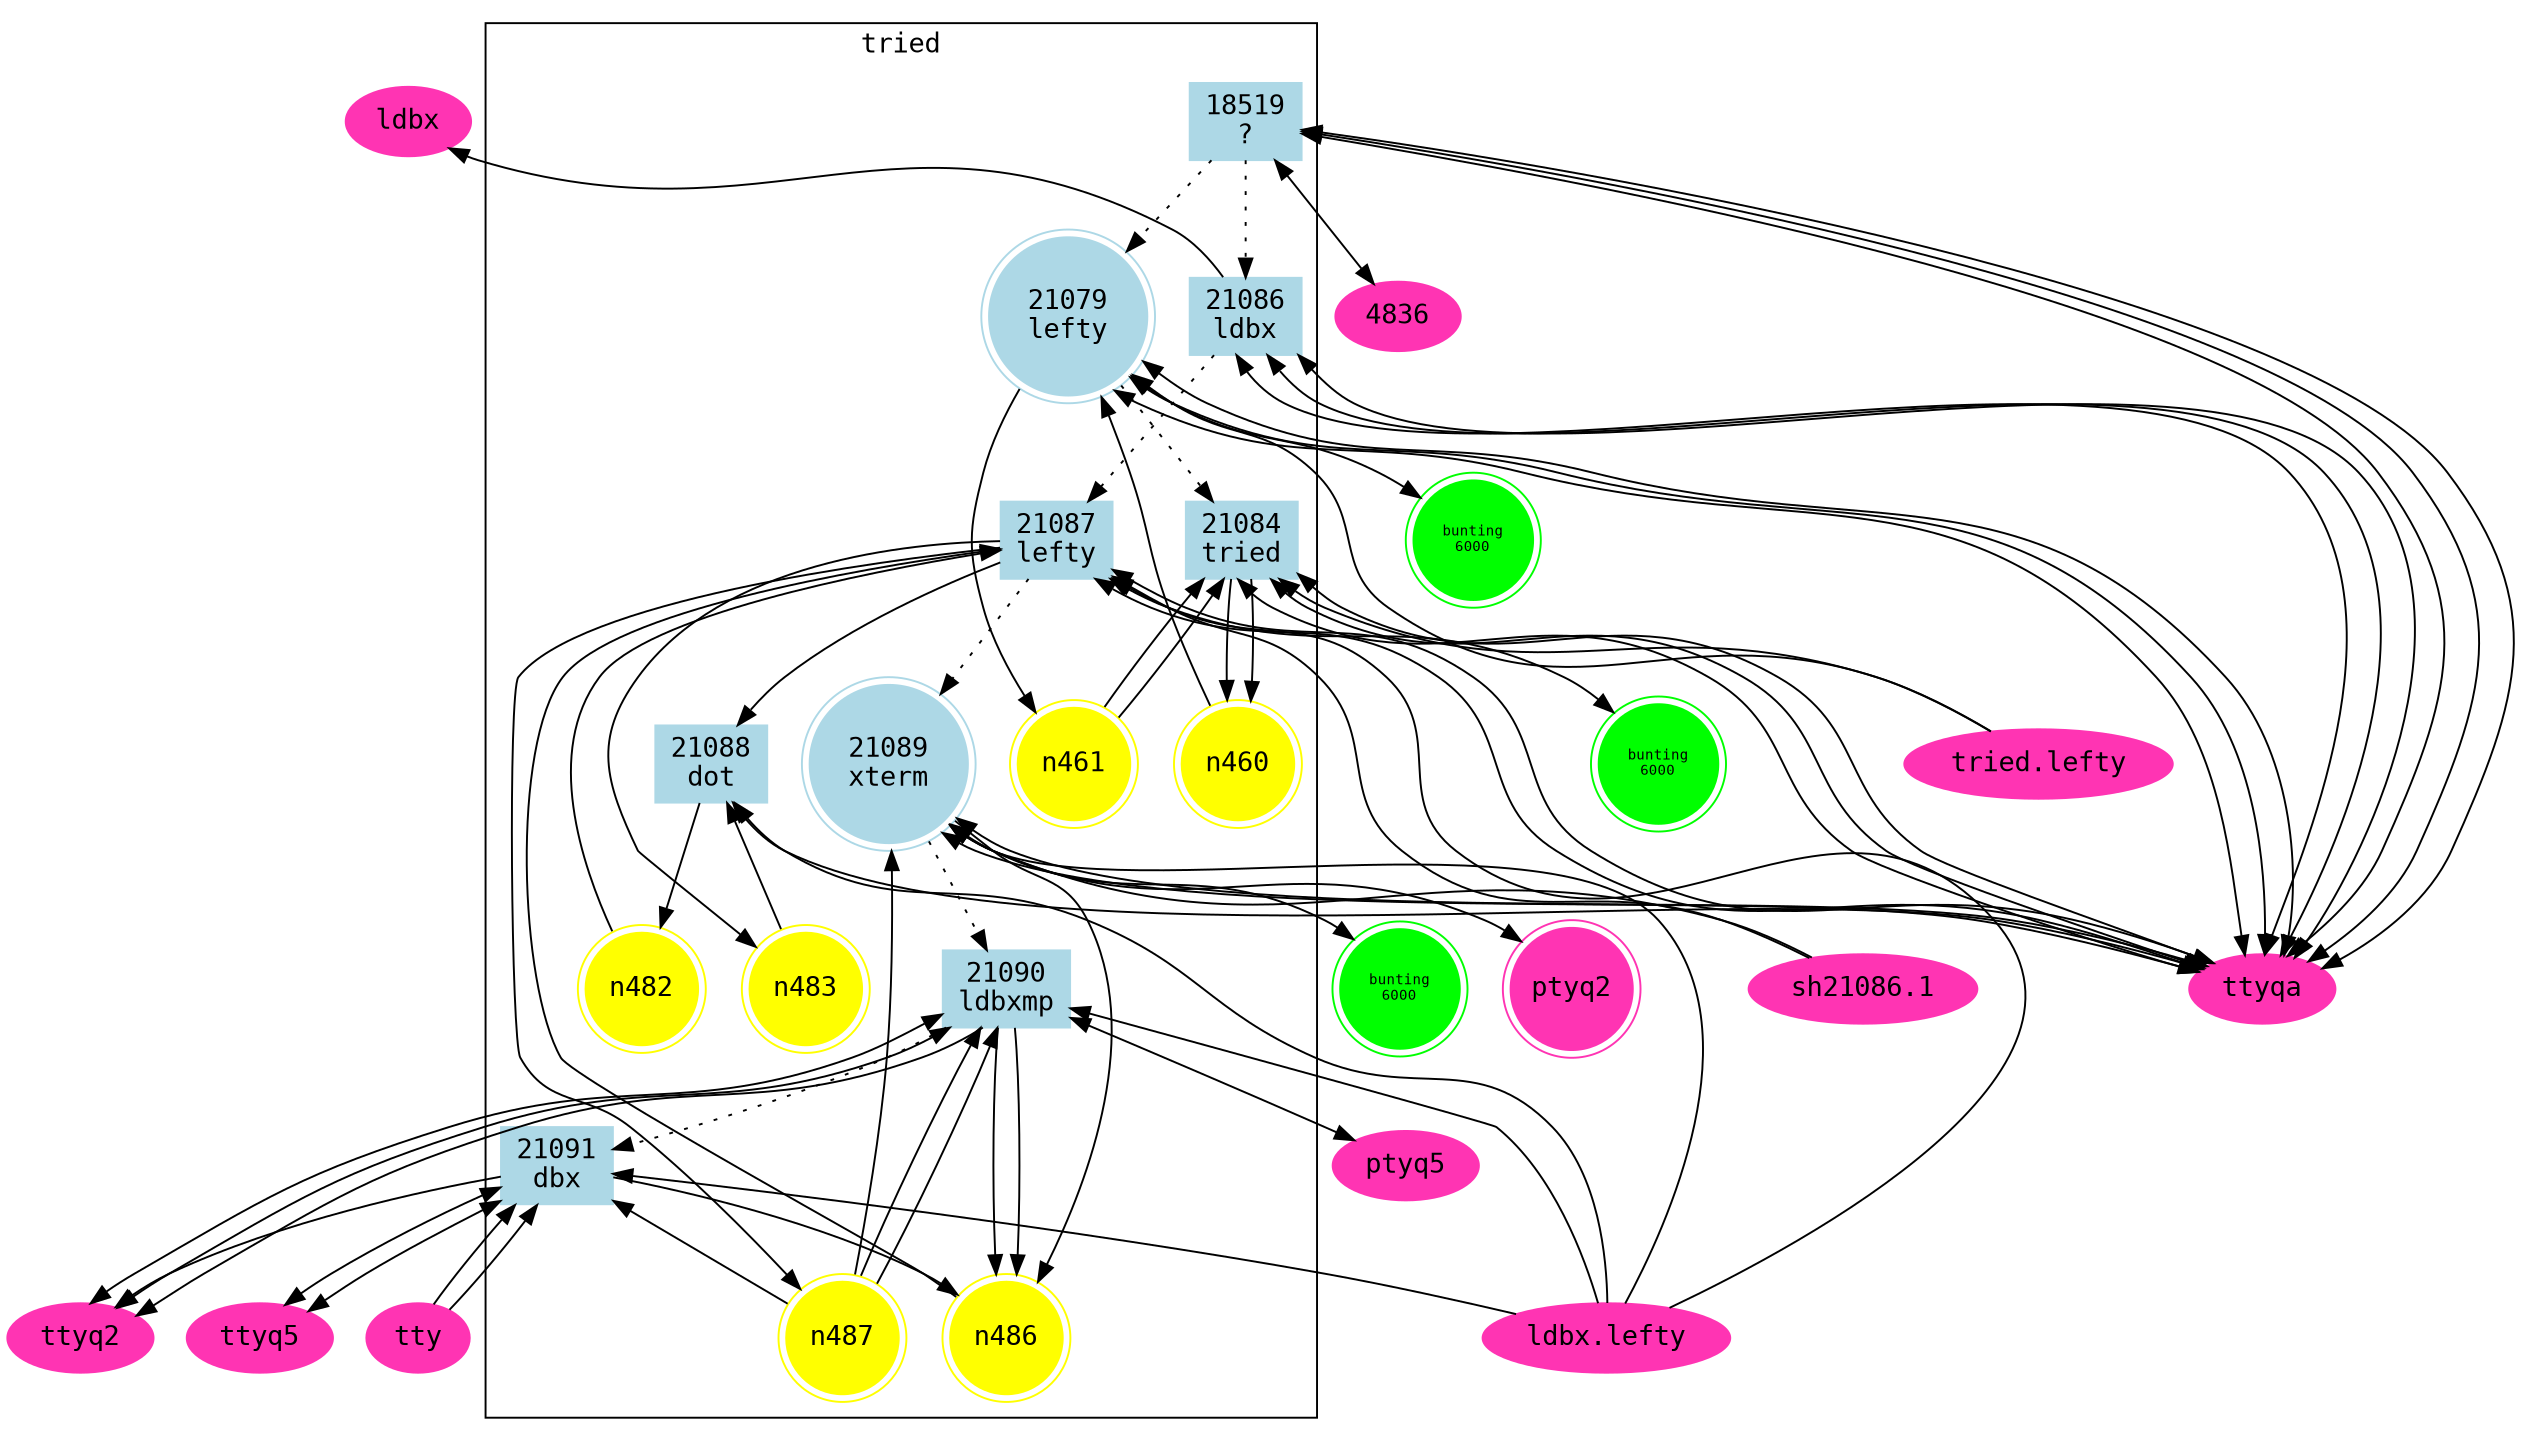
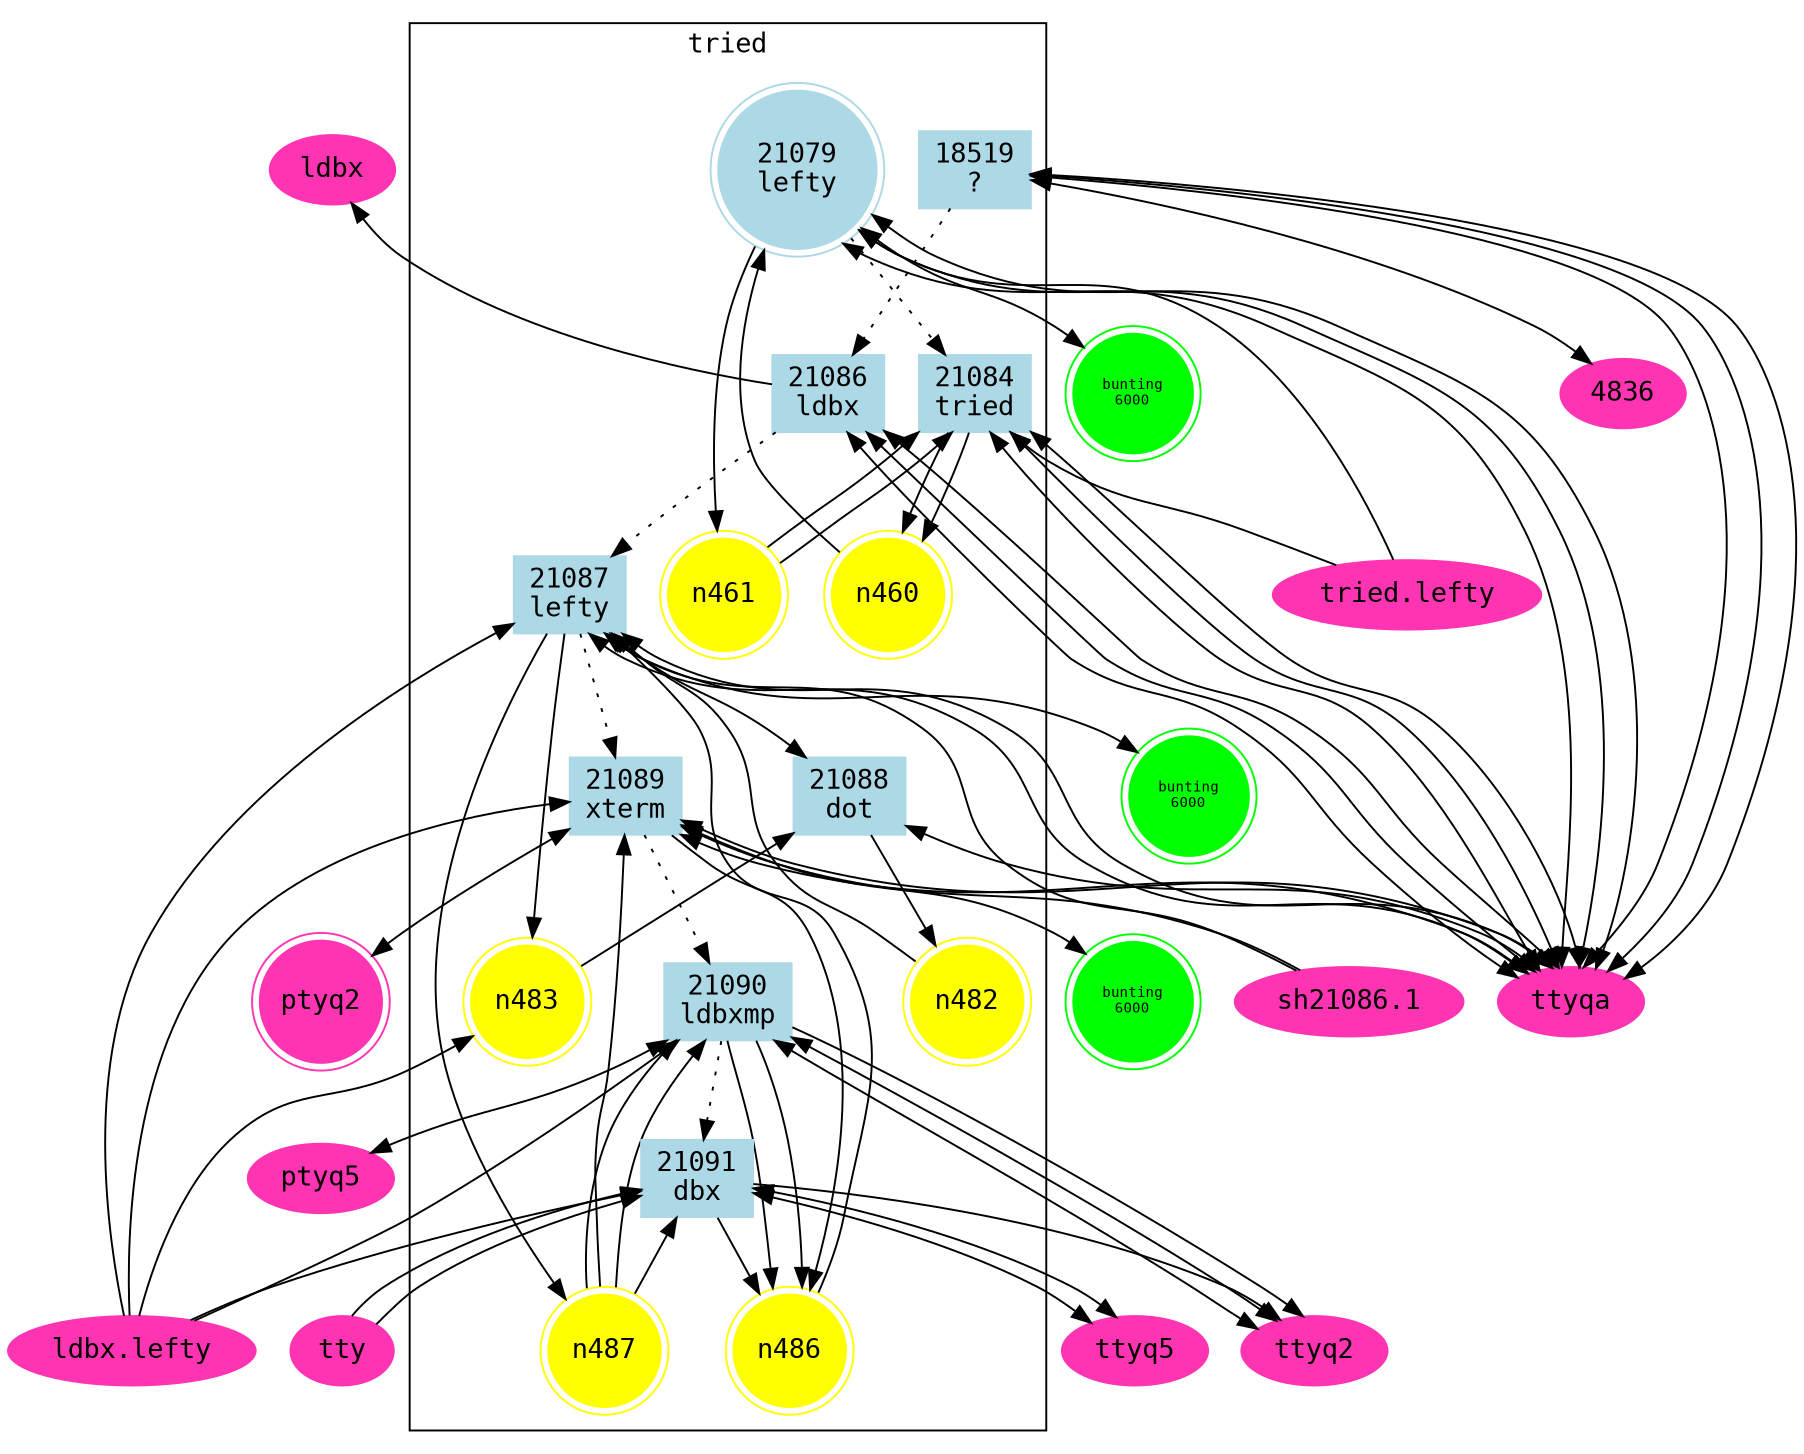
edge "18519 ?" -> "21079 lefty": removed
node "21089 xterm": shape doublecircle -> box
edge "ldbx.lefty" -> "21088 dot": now "ldbx.lefty" -> "n483"
